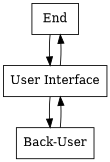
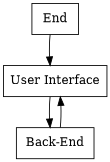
edge "User Interface" -> "End": removed
node "Back-User": label "Back-User" -> "Back-End"
